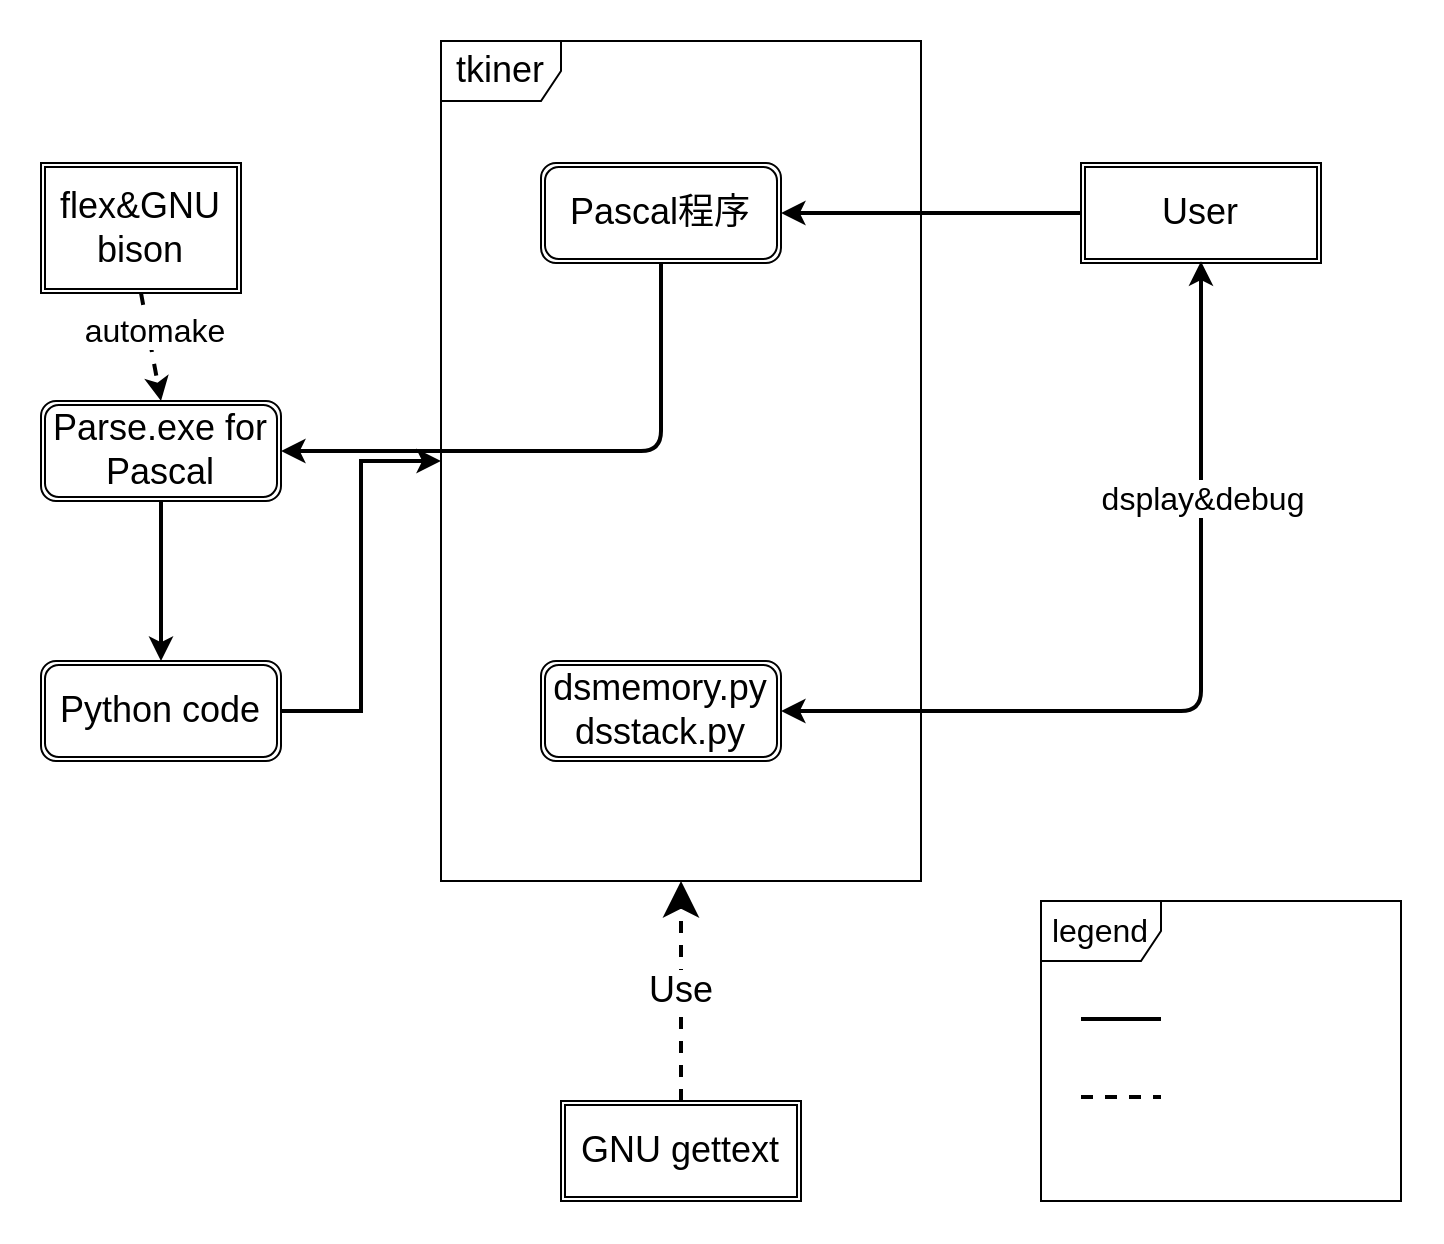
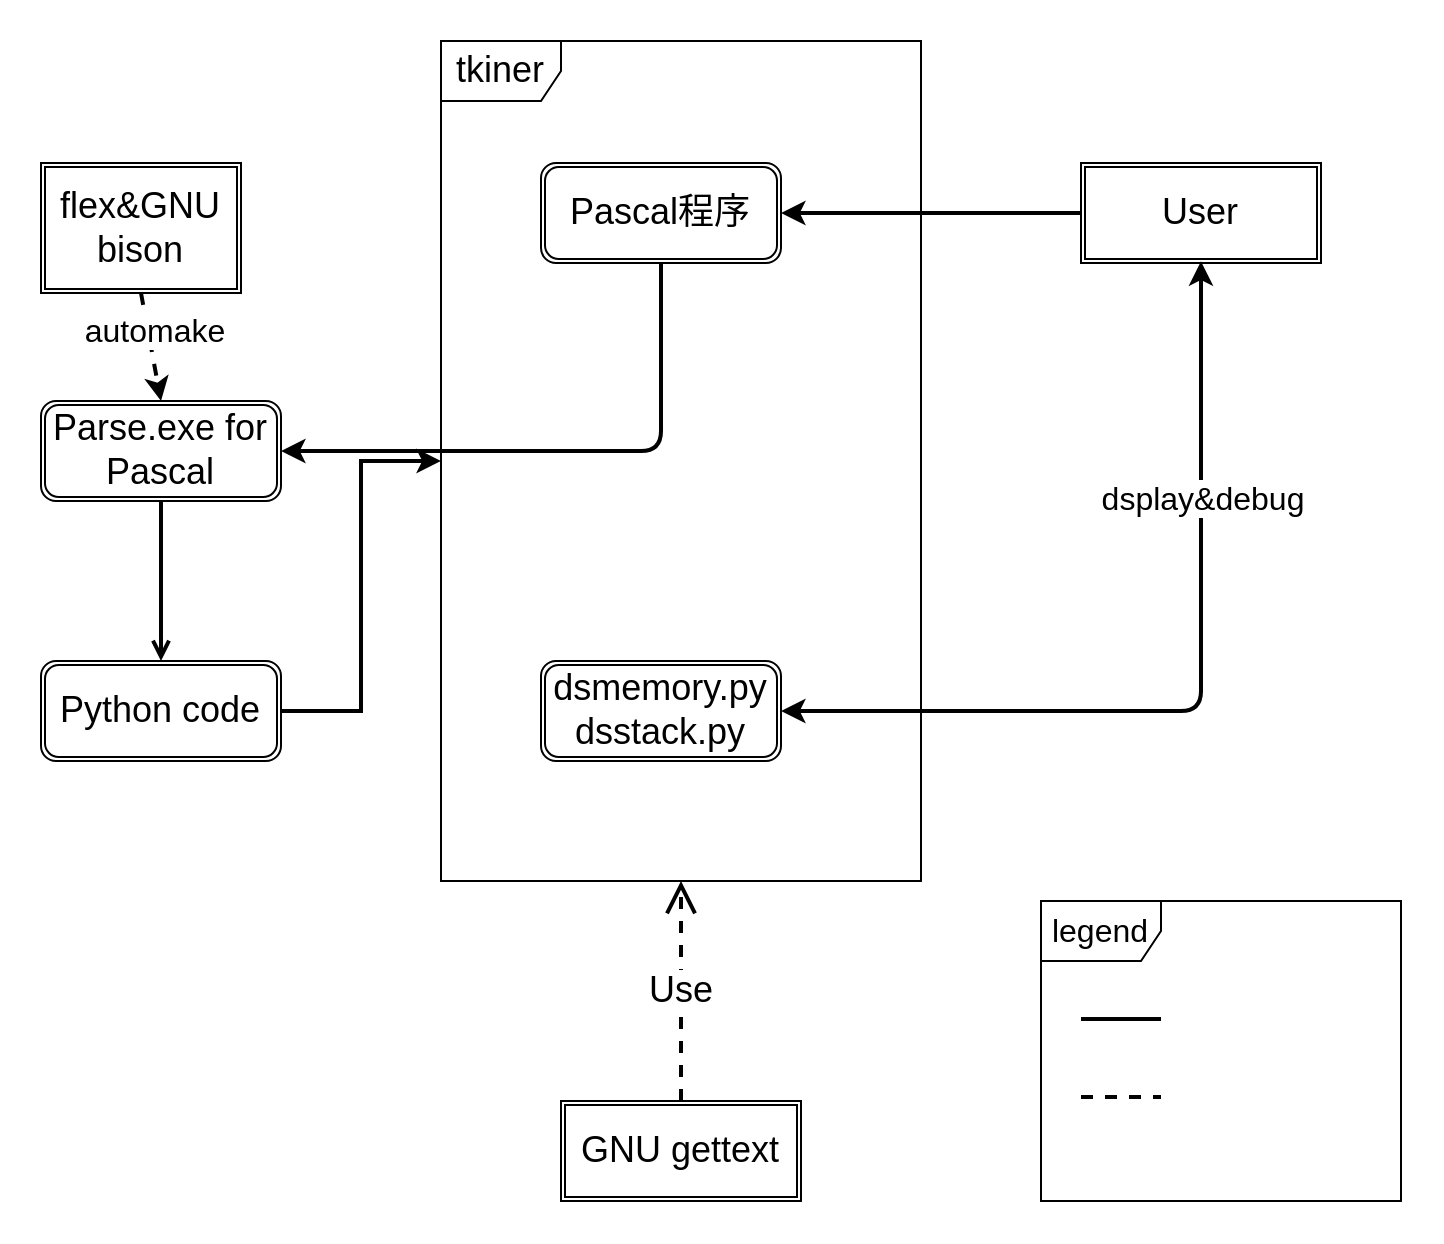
edge "Parse.exe for Pascal" -> "Python code": arrowhead classic -> open
edge "GNU gettext" -> "tkiner": arrowhead classic -> open
